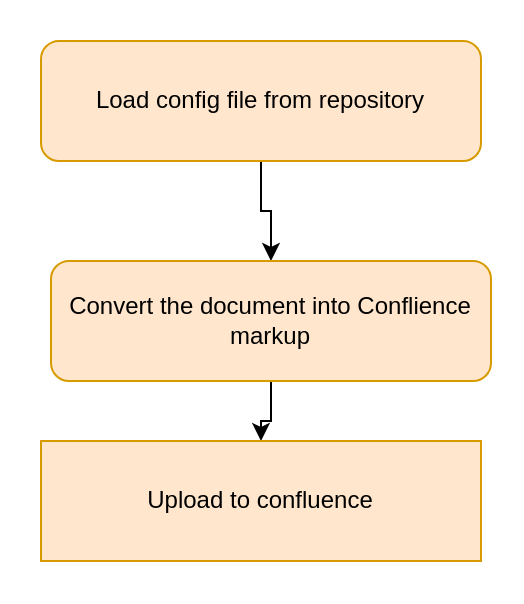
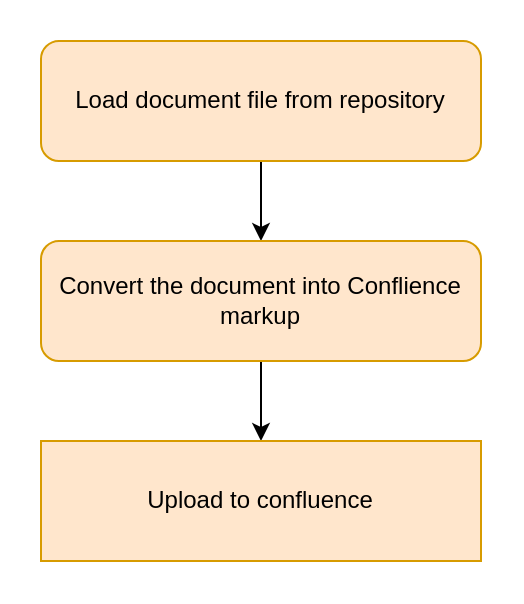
node "Load config file from repository": label "Load config file from repository" -> "Load document file from repository"
node "Convert the document into Conflience markup": moved (271, 321) -> (261, 301)
